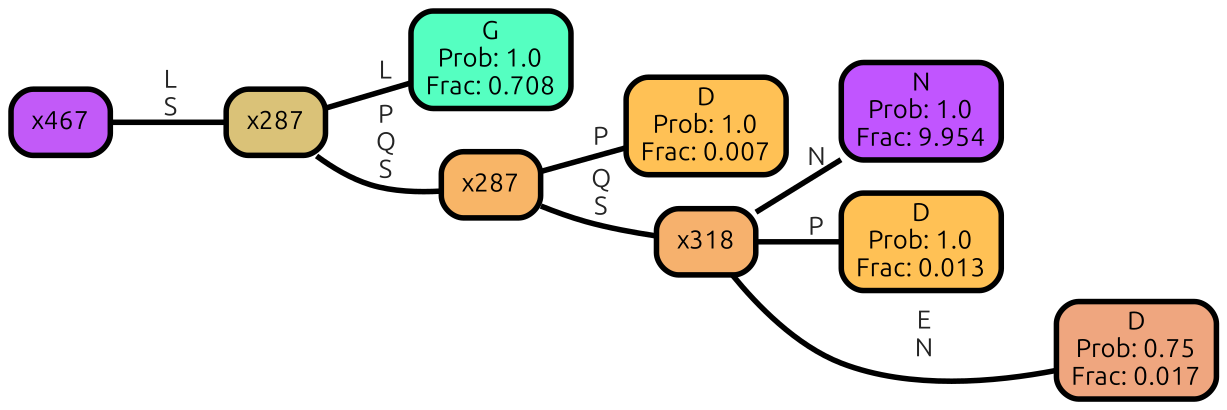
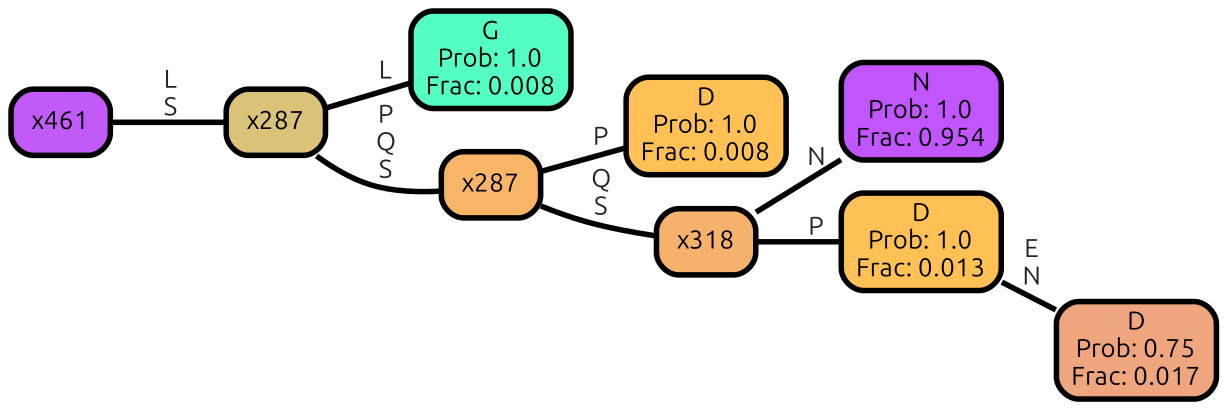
node "G Prob: 1.0 Frac: 0.708": label "G Prob: 1.0 Frac: 0.708" -> "G Prob: 1.0 Frac: 0.008"
node "N Prob: 1.0 Frac: 9.954": label "N Prob: 1.0 Frac: 9.954" -> "N Prob: 1.0 Frac: 0.954"
node "x467": label "x467" -> "x461"
node "D Prob: 1.0 Frac: 0.007": label "D Prob: 1.0 Frac: 0.007" -> "D Prob: 1.0 Frac: 0.008"
edge "x318" -- "D Prob: 0.75 Frac: 0.017": now "D Prob: 1.0 Frac: 0.013" -- "D Prob: 0.75 Frac: 0.017"
